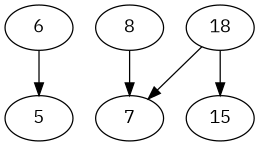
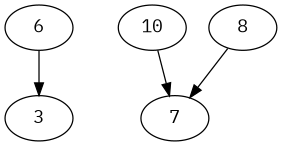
node "18": label "18" -> "10"
node "5": label "5" -> "3"
node "15": removed
